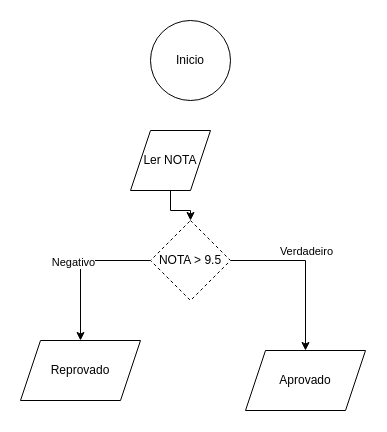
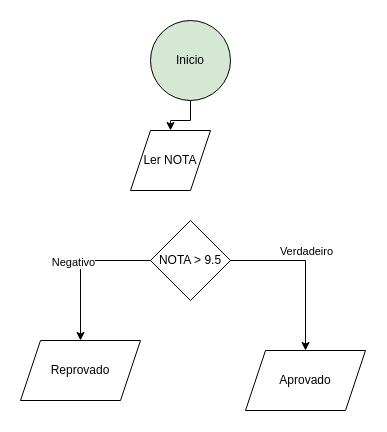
node "Inicio": fillcolor #ffffff -> #d5e8d4
edge "Inicio" -> "Ler NOTA": added
edge "Ler NOTA" -> "NOTA > 9.5": removed
node "NOTA > 9.5": style dashed -> solid
